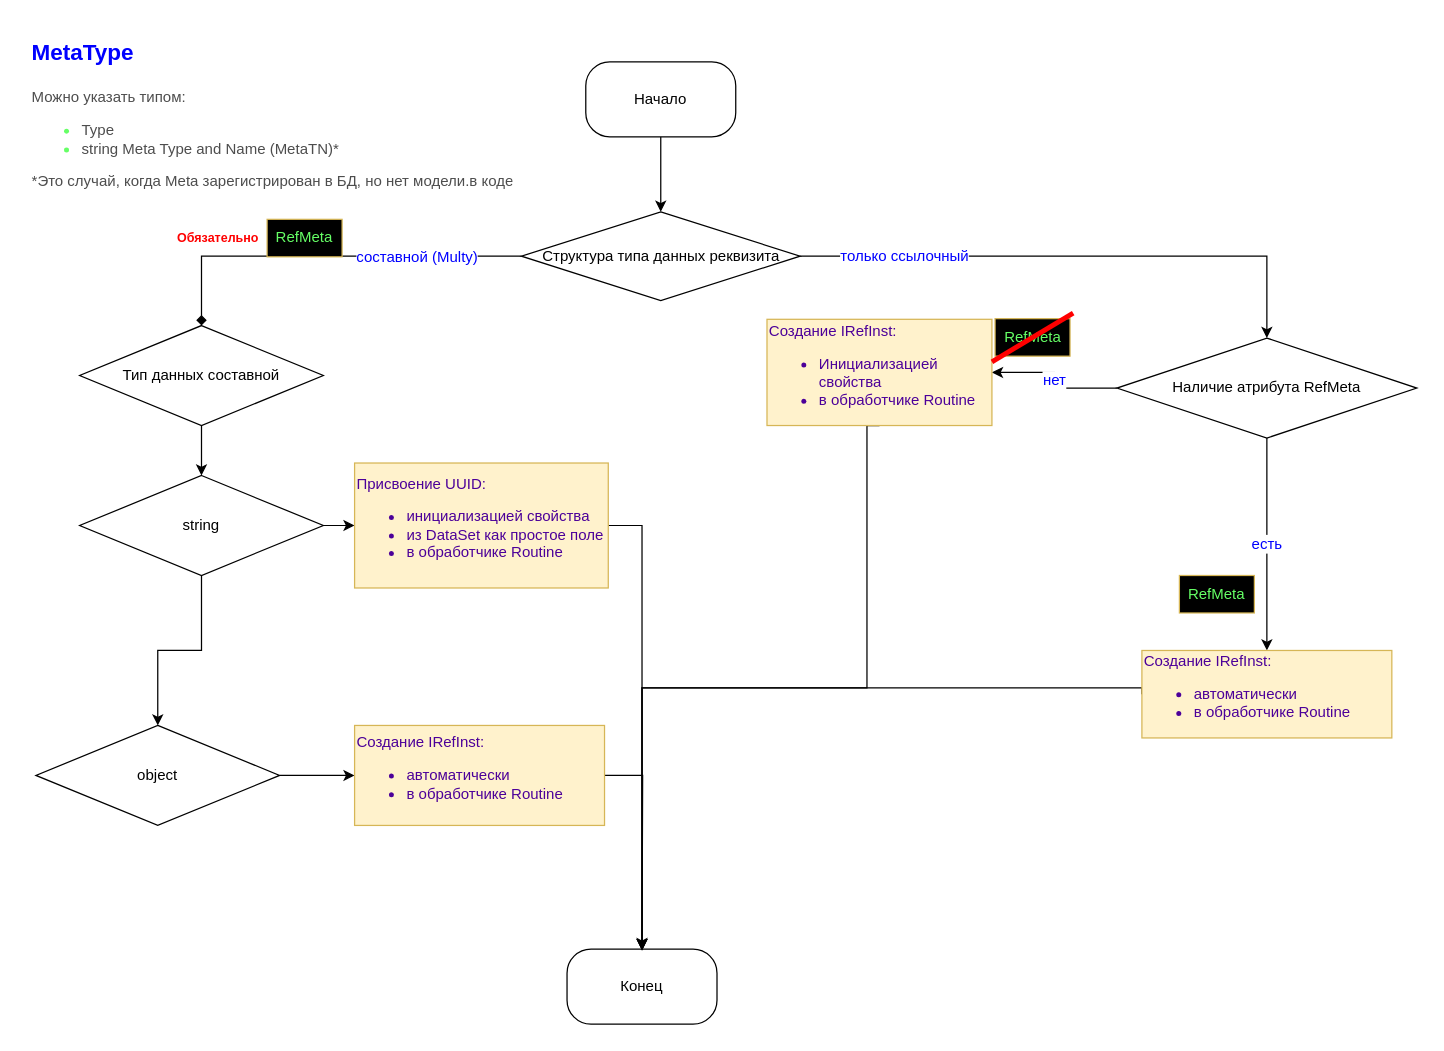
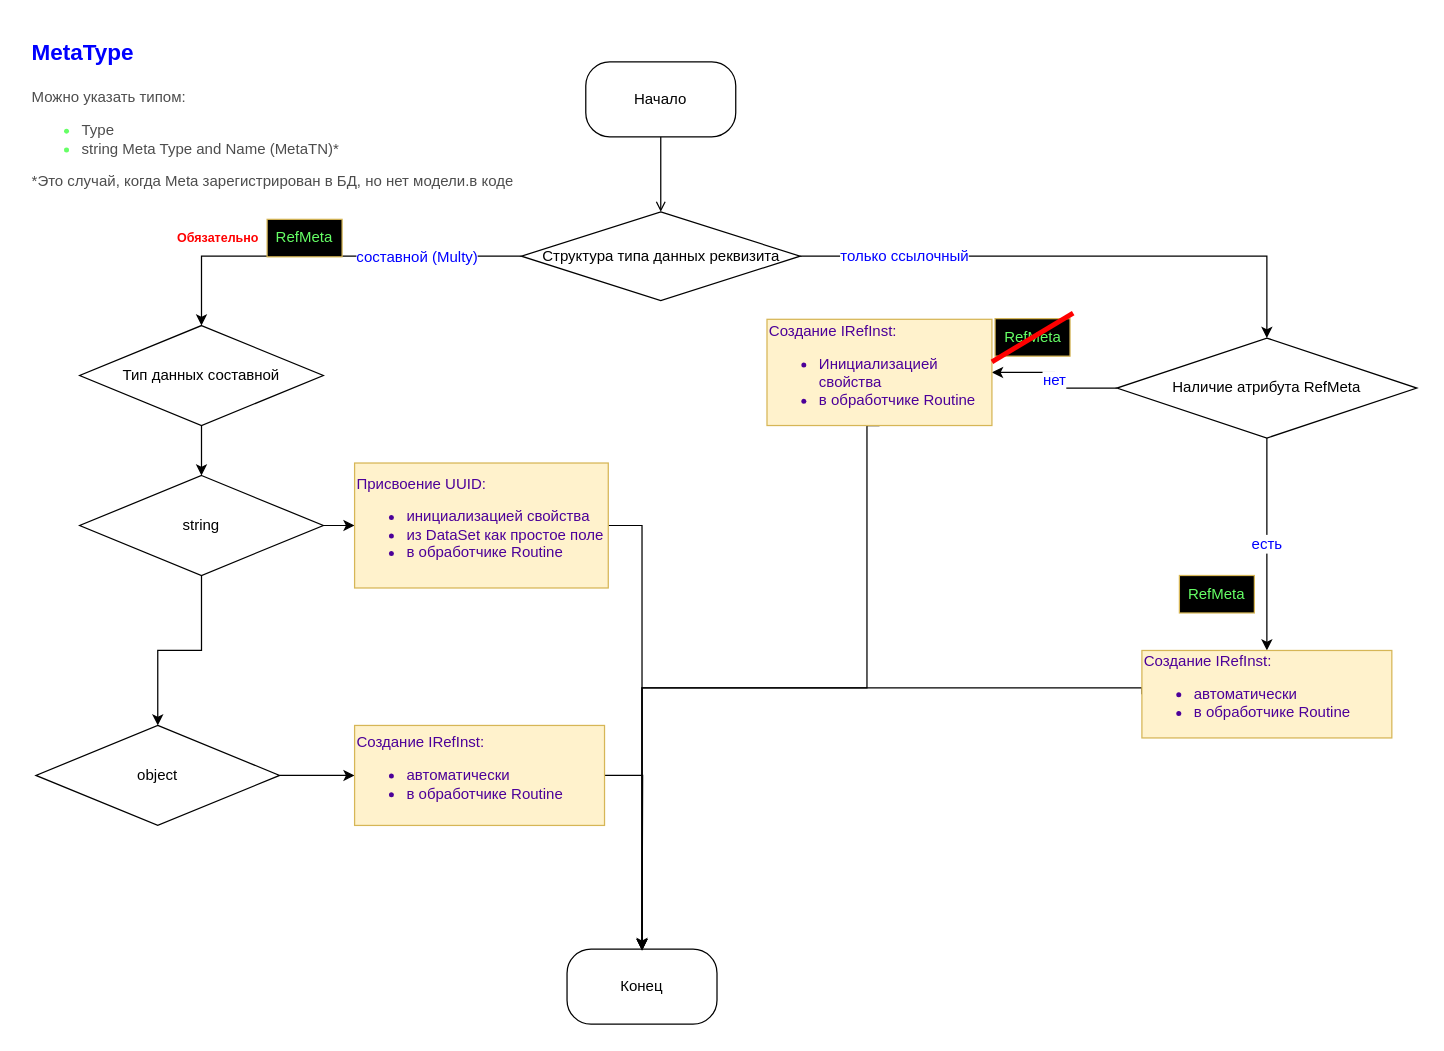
edge "Начало" -> "Структура типа данных реквизита": arrowhead classic -> open
edge "Структура типа данных реквизита" -> "Тип данных составной": arrowhead diamond -> classic
